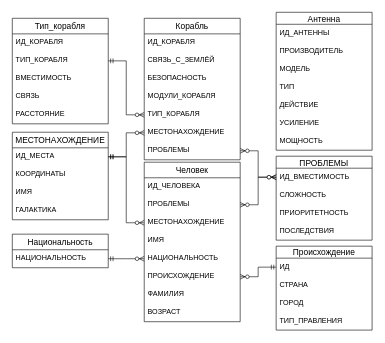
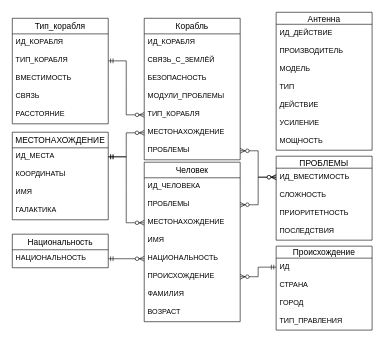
node "ИД_АНТЕННЫ": label "ИД_АНТЕННЫ" -> "ИД_ДЕЙСТВИЕ"
node "МОДУЛИ_КОРАБЛЯ": label "МОДУЛИ_КОРАБЛЯ" -> "МОДУЛИ_ПРОБЛЕМЫ"
